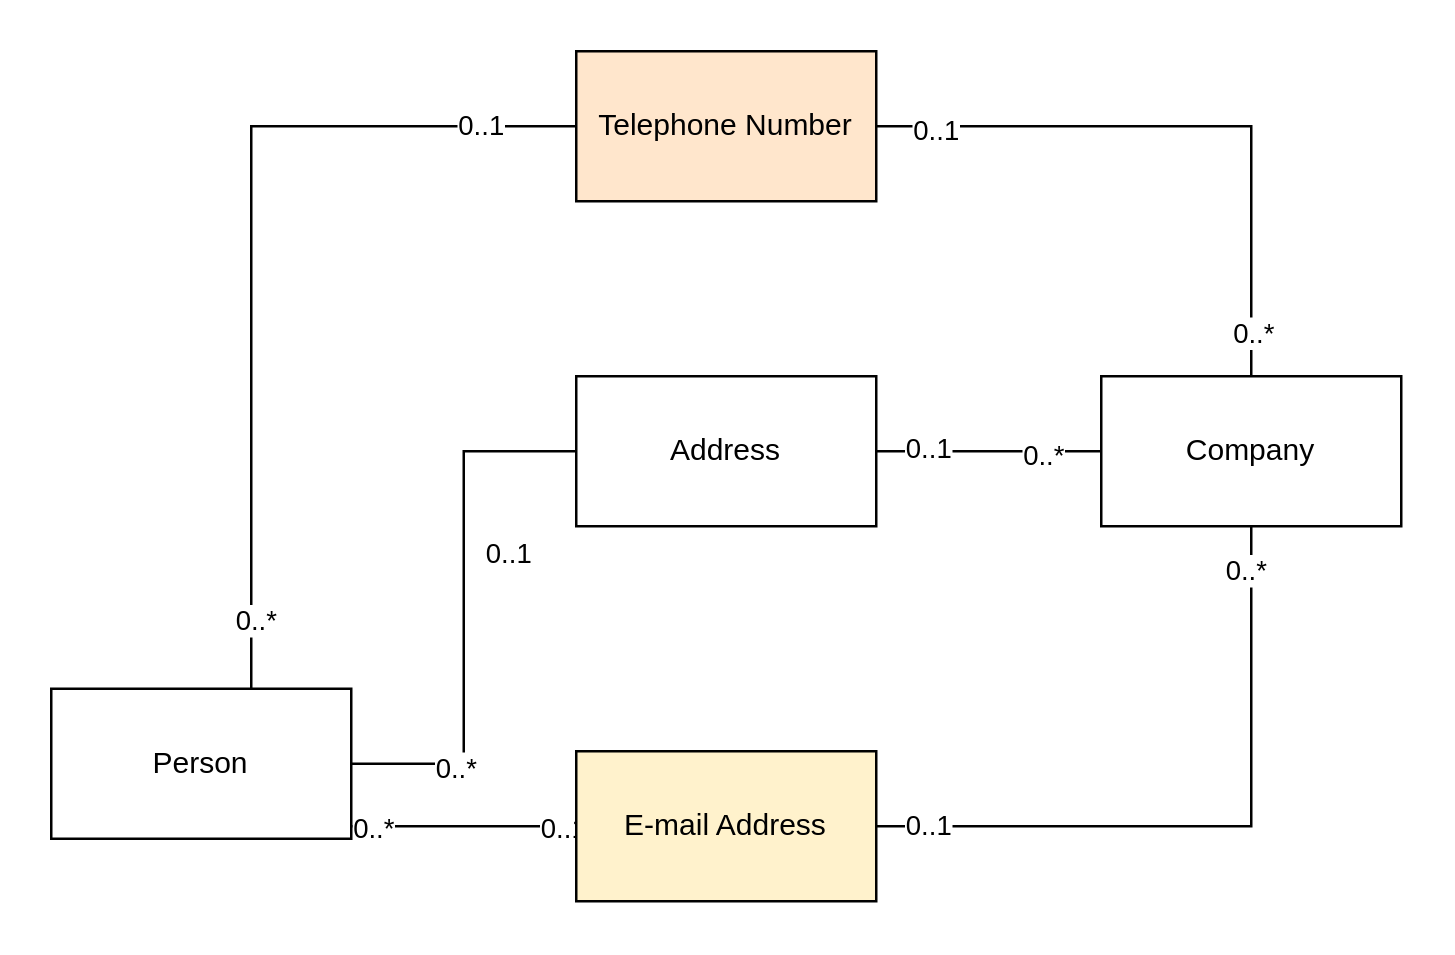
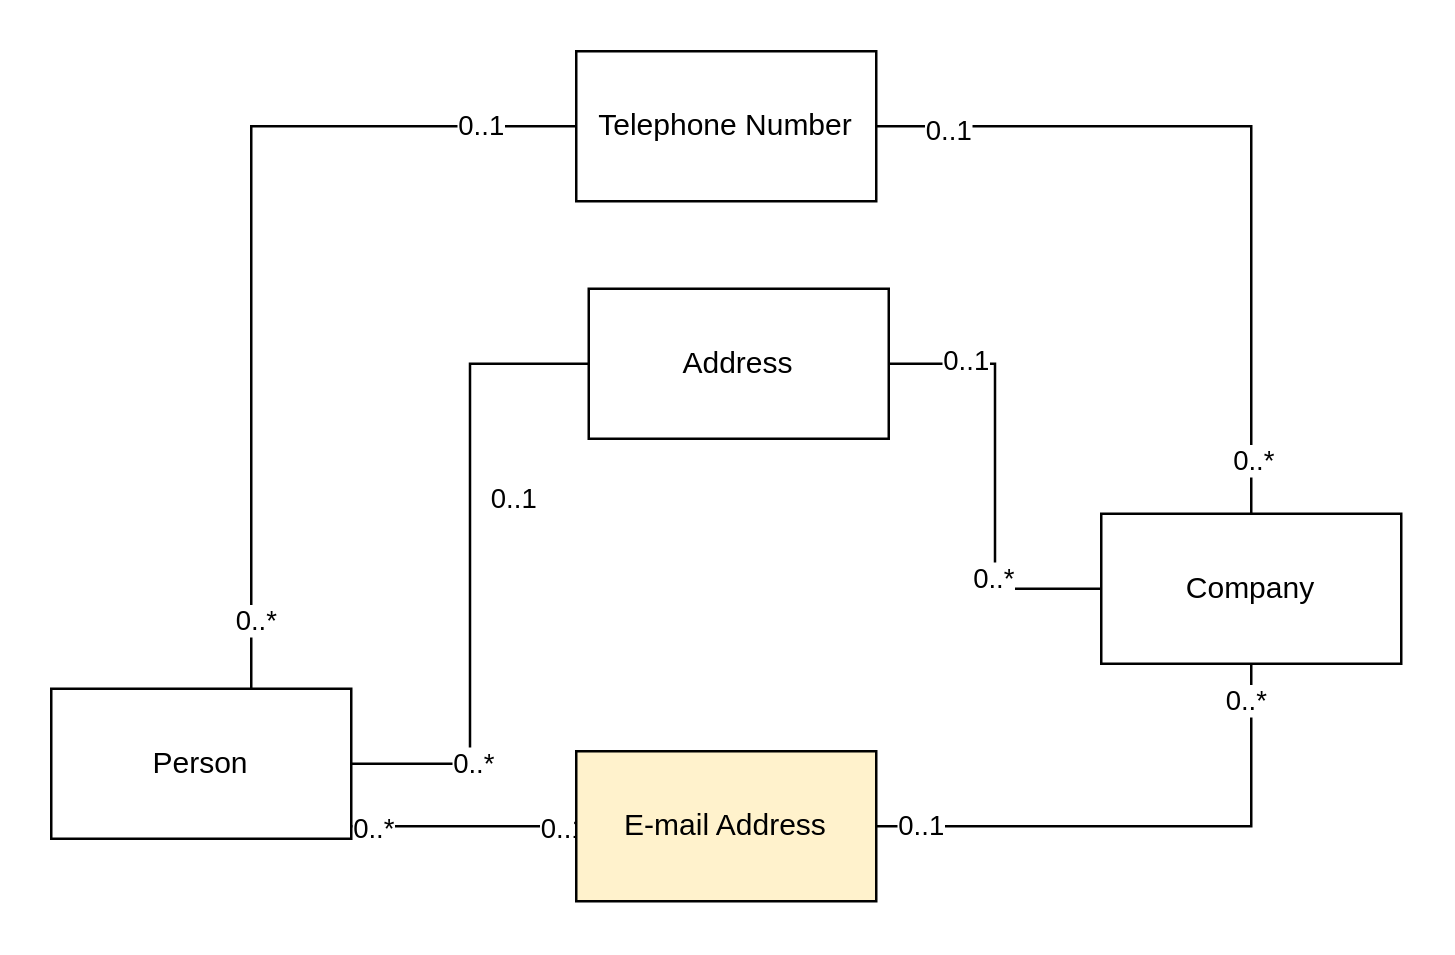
node "Telephone Number": fillcolor #ffe6cc -> #ffffff
node "Address": moved (726, 451) -> (739, 364)
node "Company": moved (1251, 451) -> (1251, 589)
